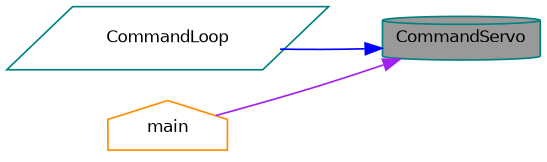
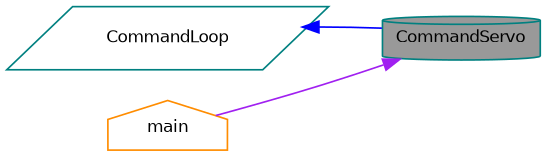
edge "CommandLoop" -> "CommandServo": reversed
